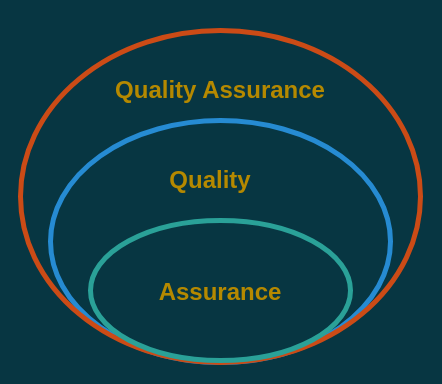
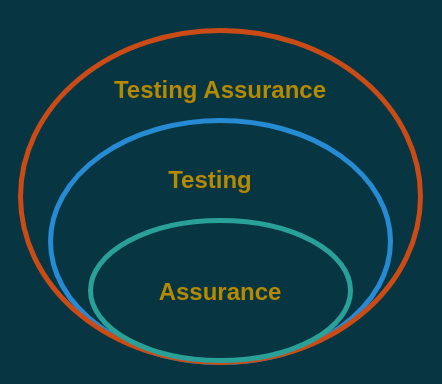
node "Quality Assurance": label "Quality Assurance" -> "Testing Assurance"
node "Quality": label "Quality" -> "Testing"
